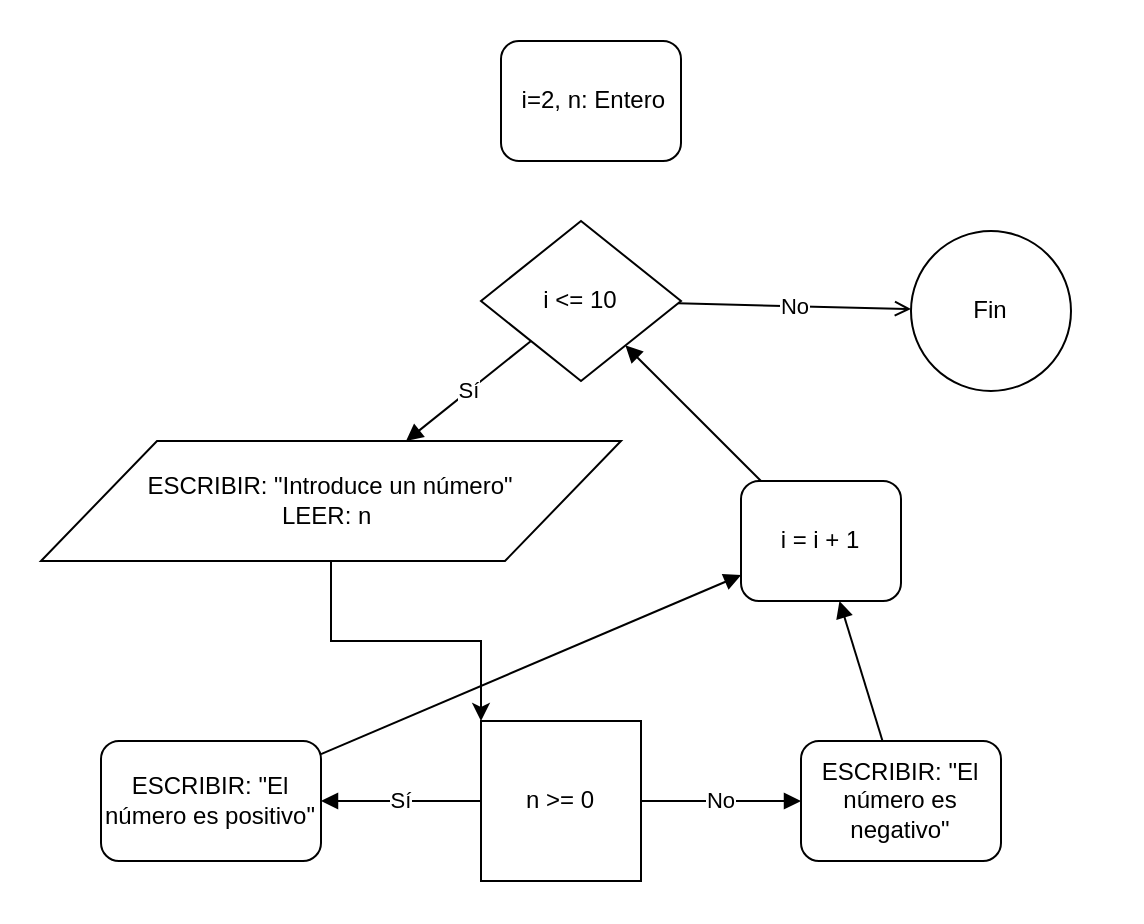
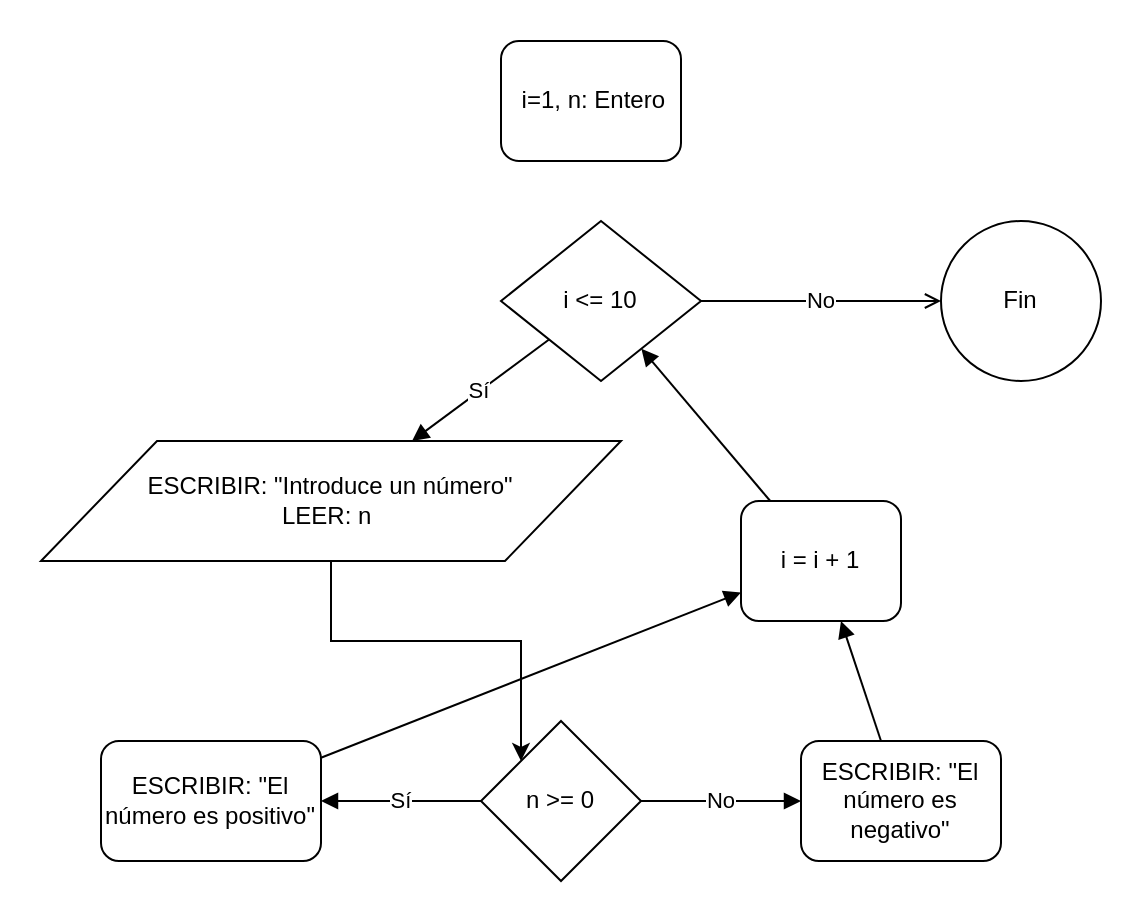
node "i=2, n: Entero": label "i=2, n: Entero" -> "i=1, n: Entero"
node "i <= 10": moved (581, 301) -> (601, 301)
node "Fin": moved (991, 311) -> (1021, 301)
node "i = i + 1": moved (821, 541) -> (821, 561)
node "n >= 0": shape rectangle -> diamond
